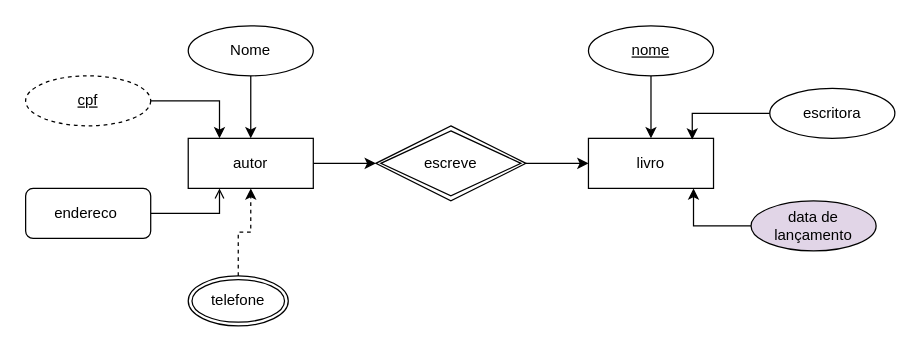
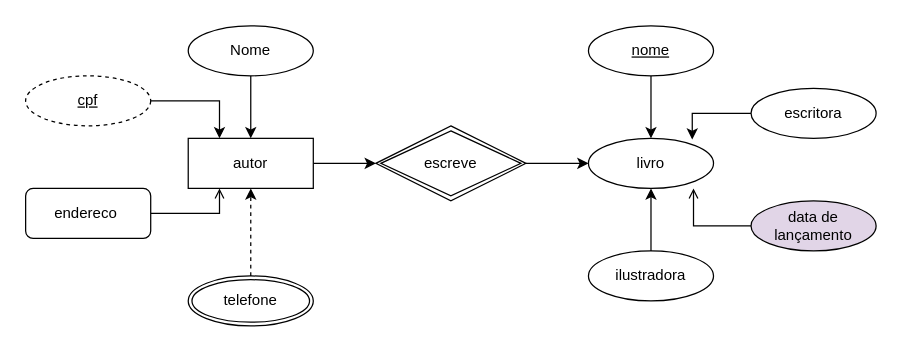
node "escritora": moved (832, 113) -> (813, 113)
node "livro": shape rectangle -> ellipse
edge "data de lançamento" -> "livro": arrowhead classic -> open
edge "ilustradora" -> "livro": added
node "ilustradora": added
node "telefone": size 100x50 -> 125x50
